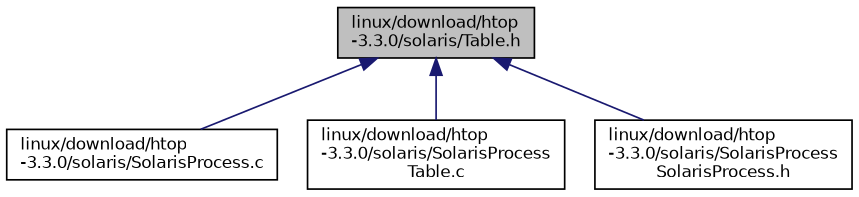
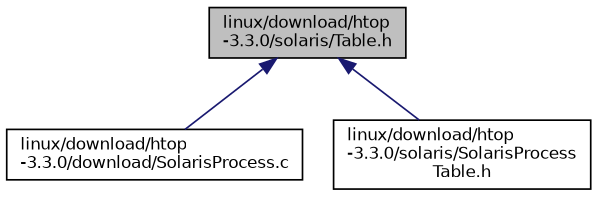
node "linux/download/htop -3.3.0/solaris/SolarisProcess.c": label "linux/download/htop -3.3.0/solaris/SolarisProcess.c" -> "linux/download/htop -3.3.0/download/SolarisProcess.c"
node "linux/download/htop -3.3.0/solaris/SolarisProcess Table.c": removed
node "linux/download/htop -3.3.0/solaris/SolarisProcess SolarisProcess.h": label "linux/download/htop -3.3.0/solaris/SolarisProcess SolarisProcess.h" -> "linux/download/htop -3.3.0/solaris/SolarisProcess Table.h"
